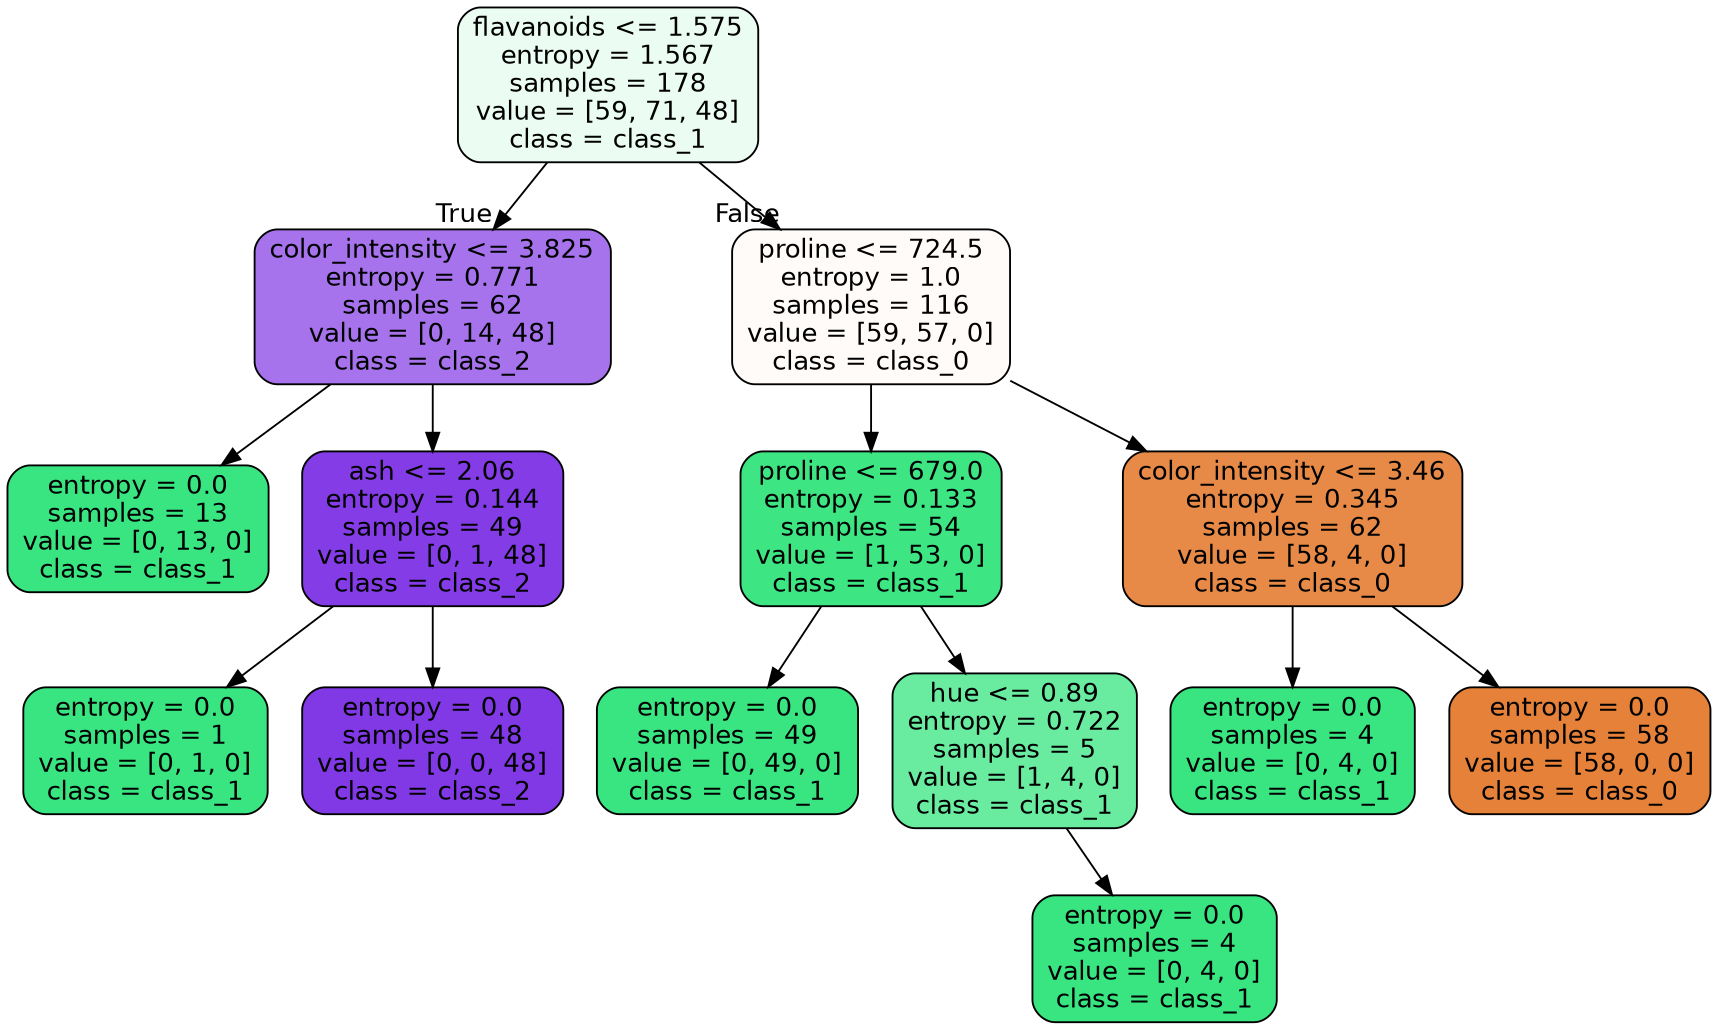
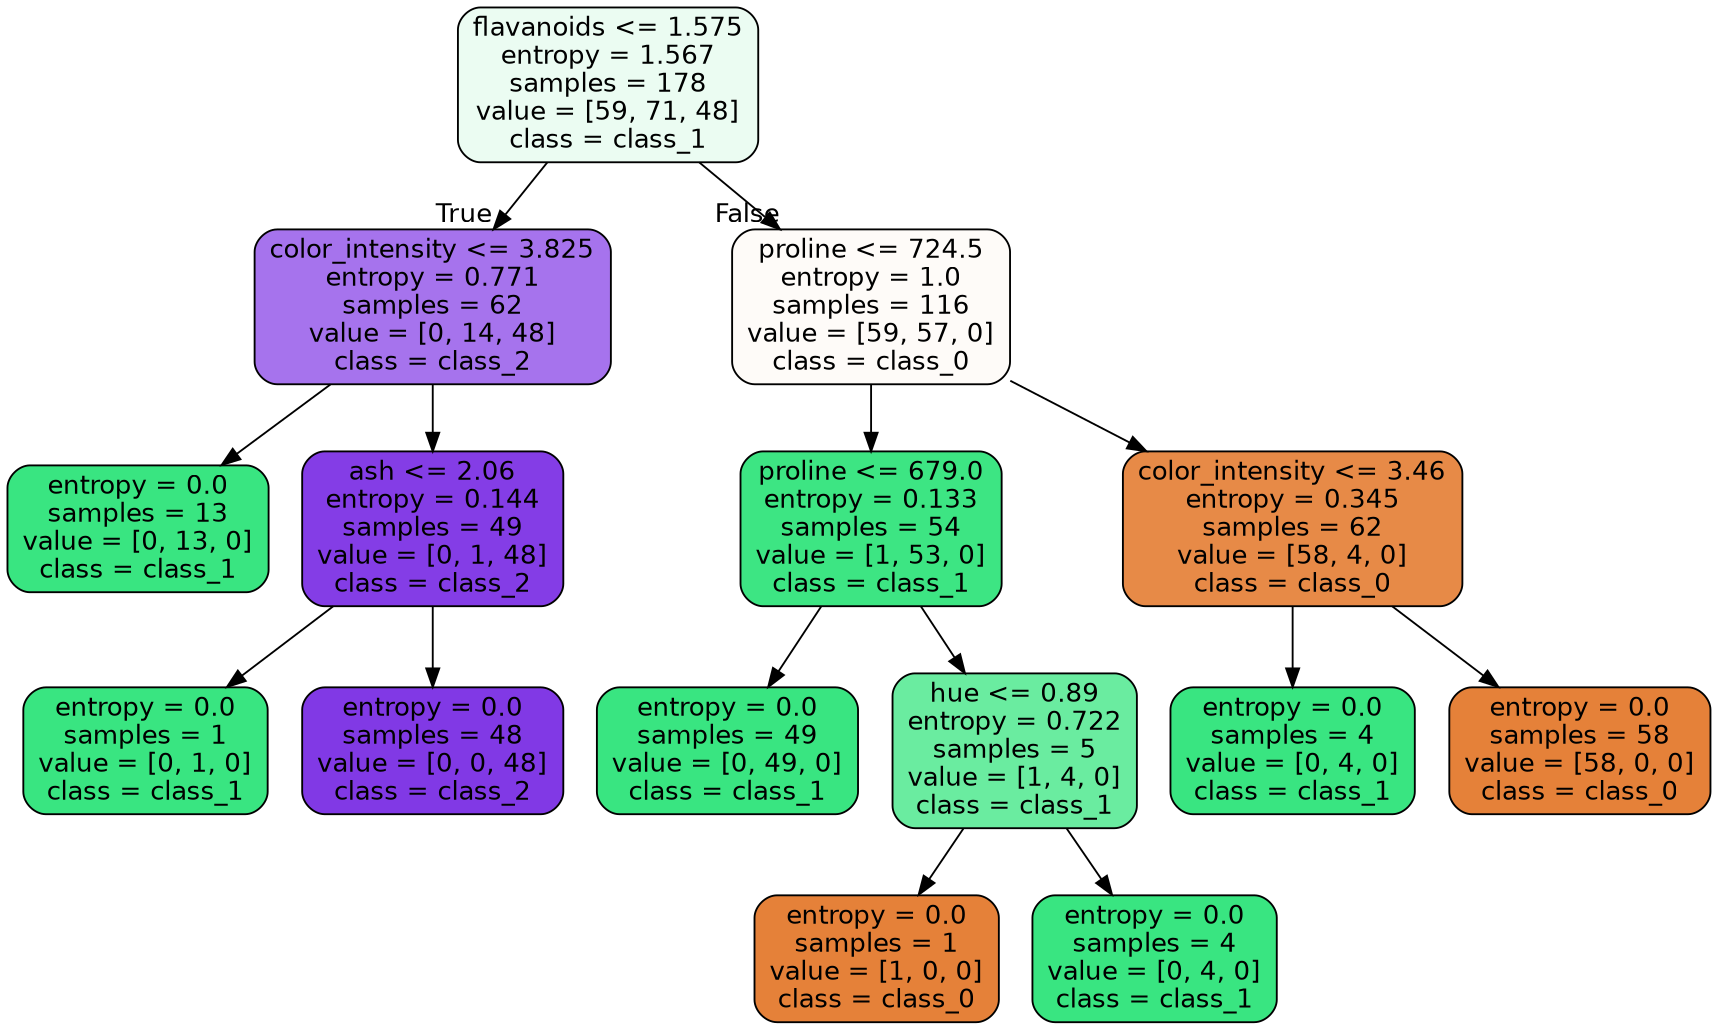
node "entropy = 0.0 samples = 1 value = [1, 0, 0] class = class_0": added
